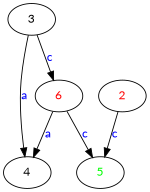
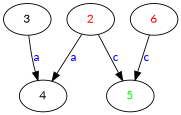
edge "3" -> "6": removed, label "c"
edge "6" -> "4": now "2" -> "4"
